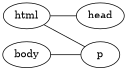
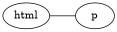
node "head": removed
node "body": removed
